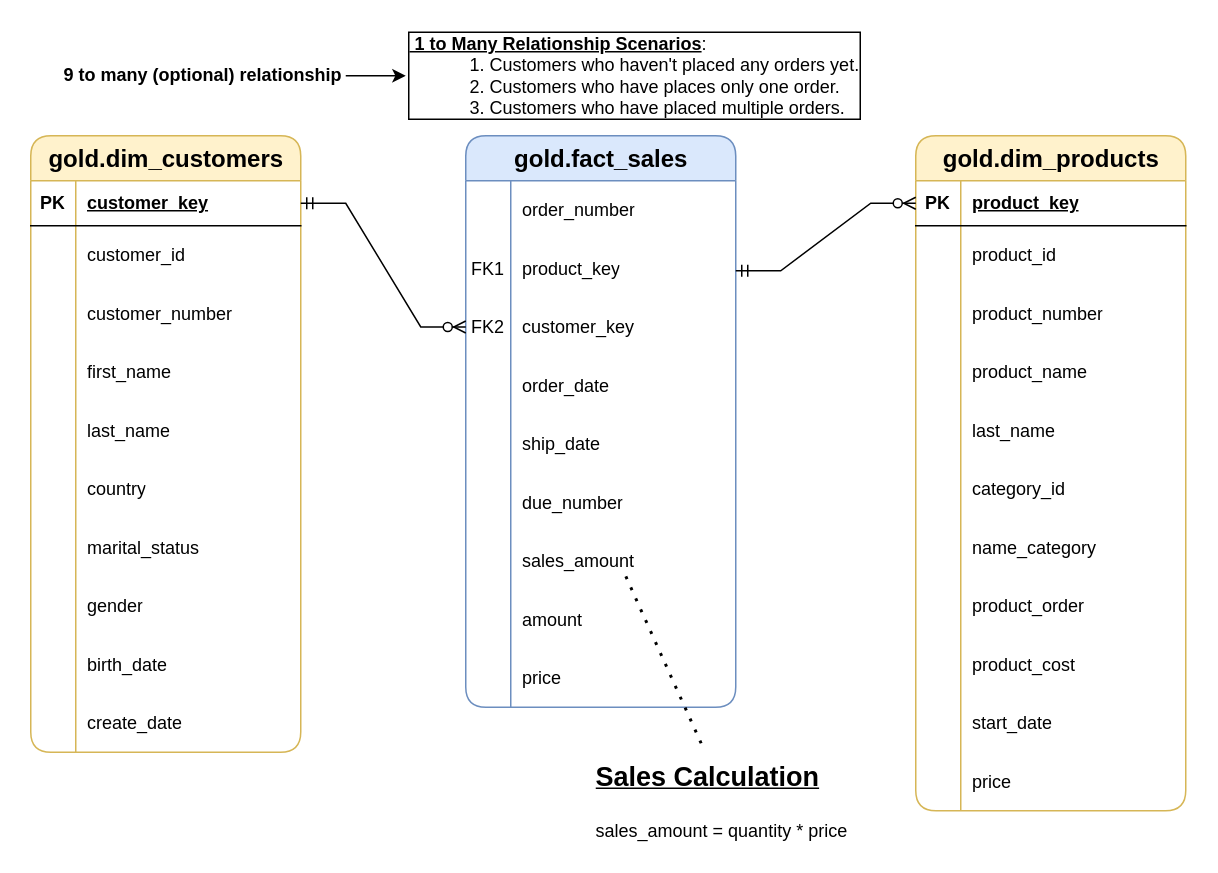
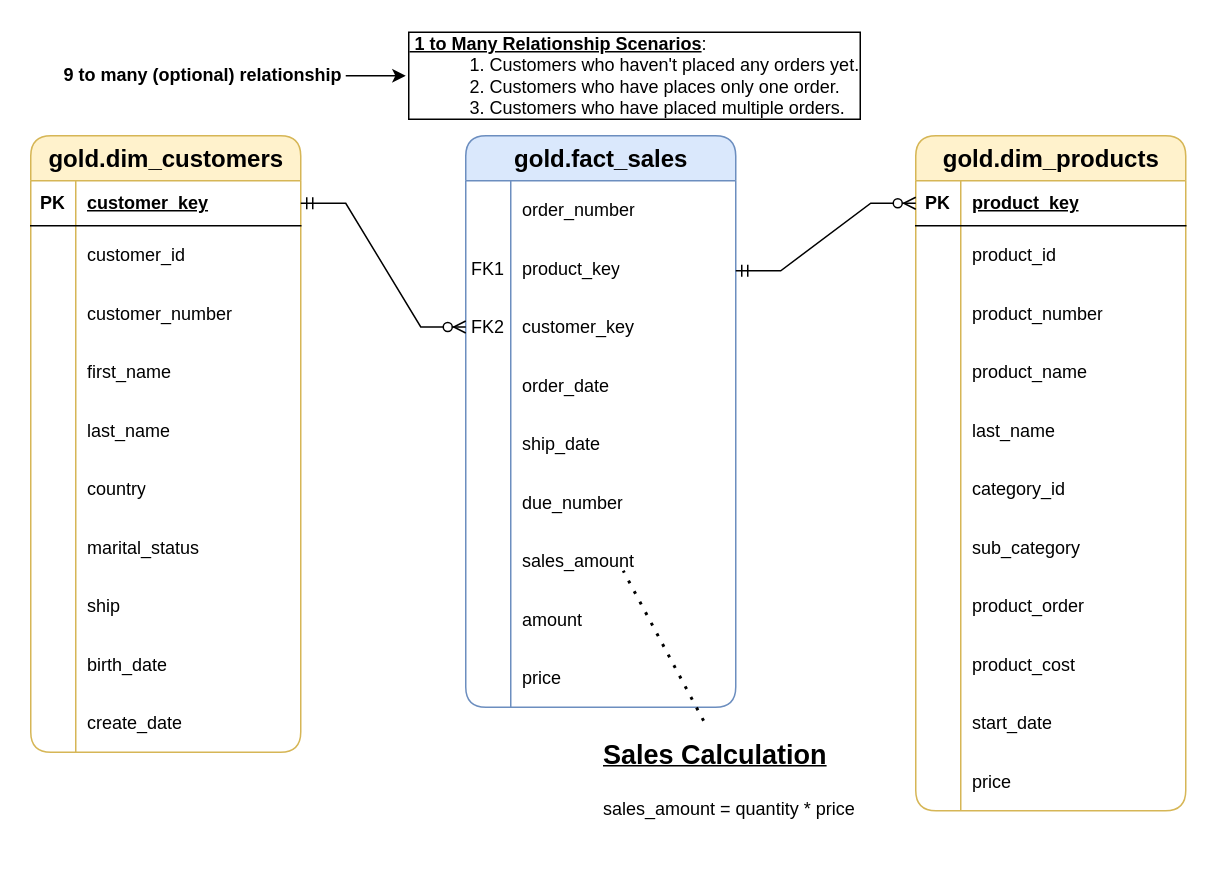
node "name_category": label "name_category" -> "sub_category"
node "gender": label "gender" -> "ship"
node "Sales Calculationsales_amount = quantity * price": moved (728, 803) -> (736, 781)
